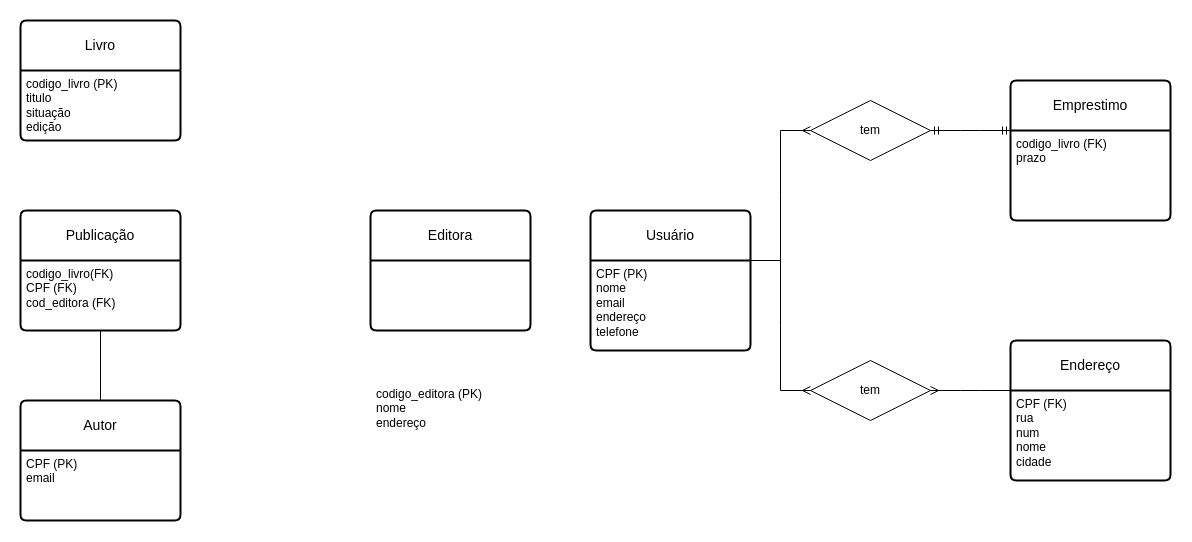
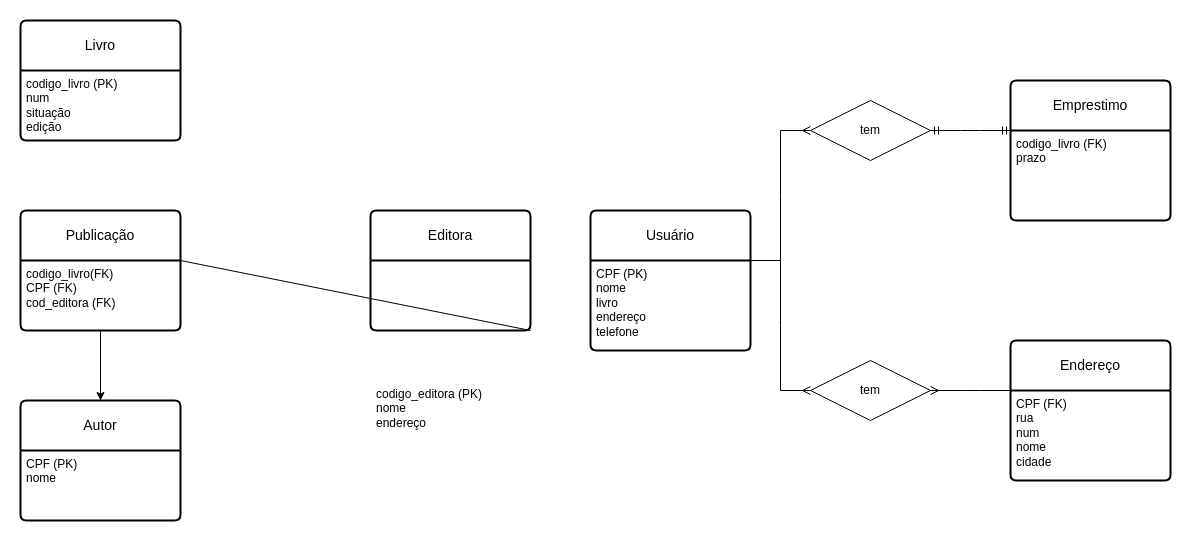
node "codigo_livro (PK) titulo situação edição": label "codigo_livro (PK) titulo situação edição" -> "codigo_livro (PK) num situação edição"
edge "codigo_livro(FK) CPF (FK) cod_editora (FK)" -- "codigo_editora (PK) nome endereço": added
node "CPF (PK) nome email endereço telefone": label "CPF (PK) nome email endereço telefone" -> "CPF (PK) nome livro endereço telefone"
edge "codigo_livro(FK) CPF (FK) cod_editora (FK)" -- "Autor": arrowhead none -> classic
node "CPF (PK) email": label "CPF (PK) email" -> "CPF (PK) nome"
